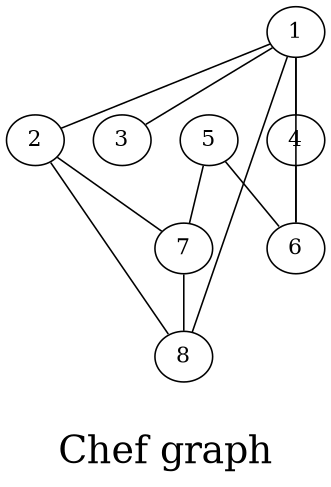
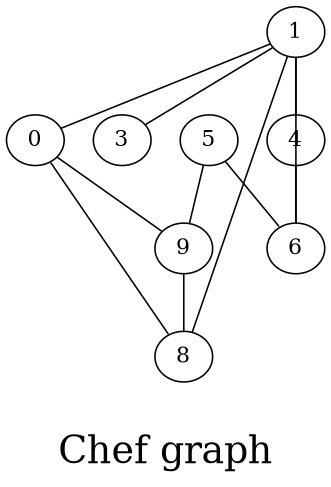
node "2": label "2" -> "0"
node "7": label "7" -> "9"
